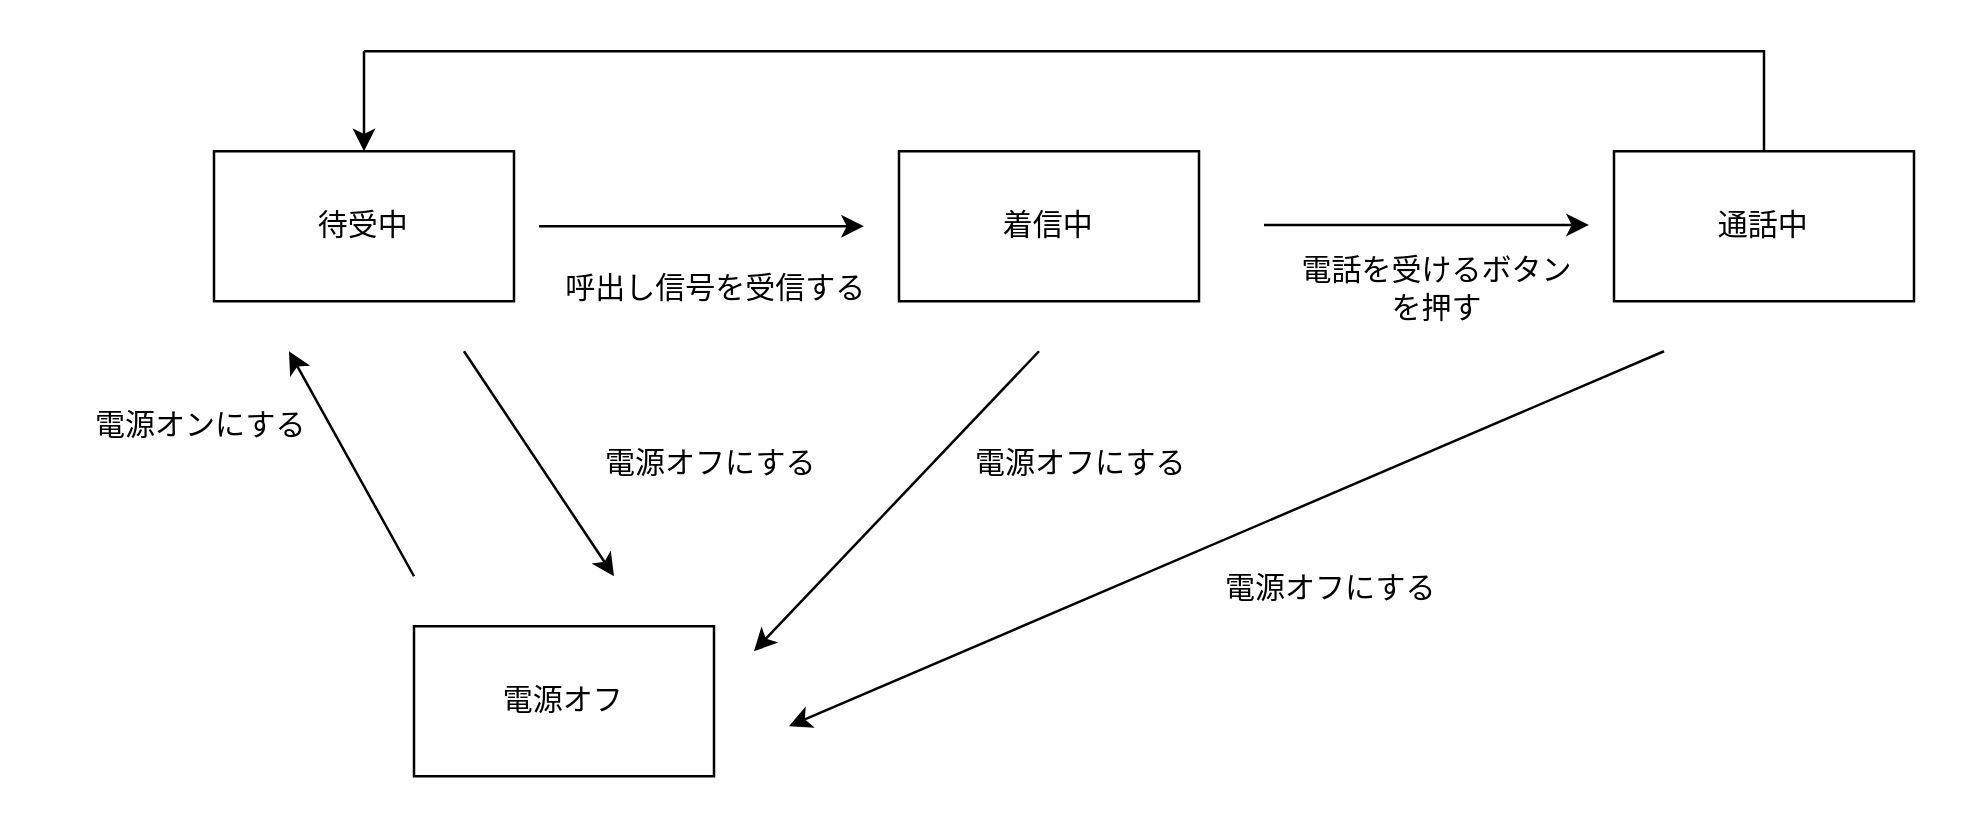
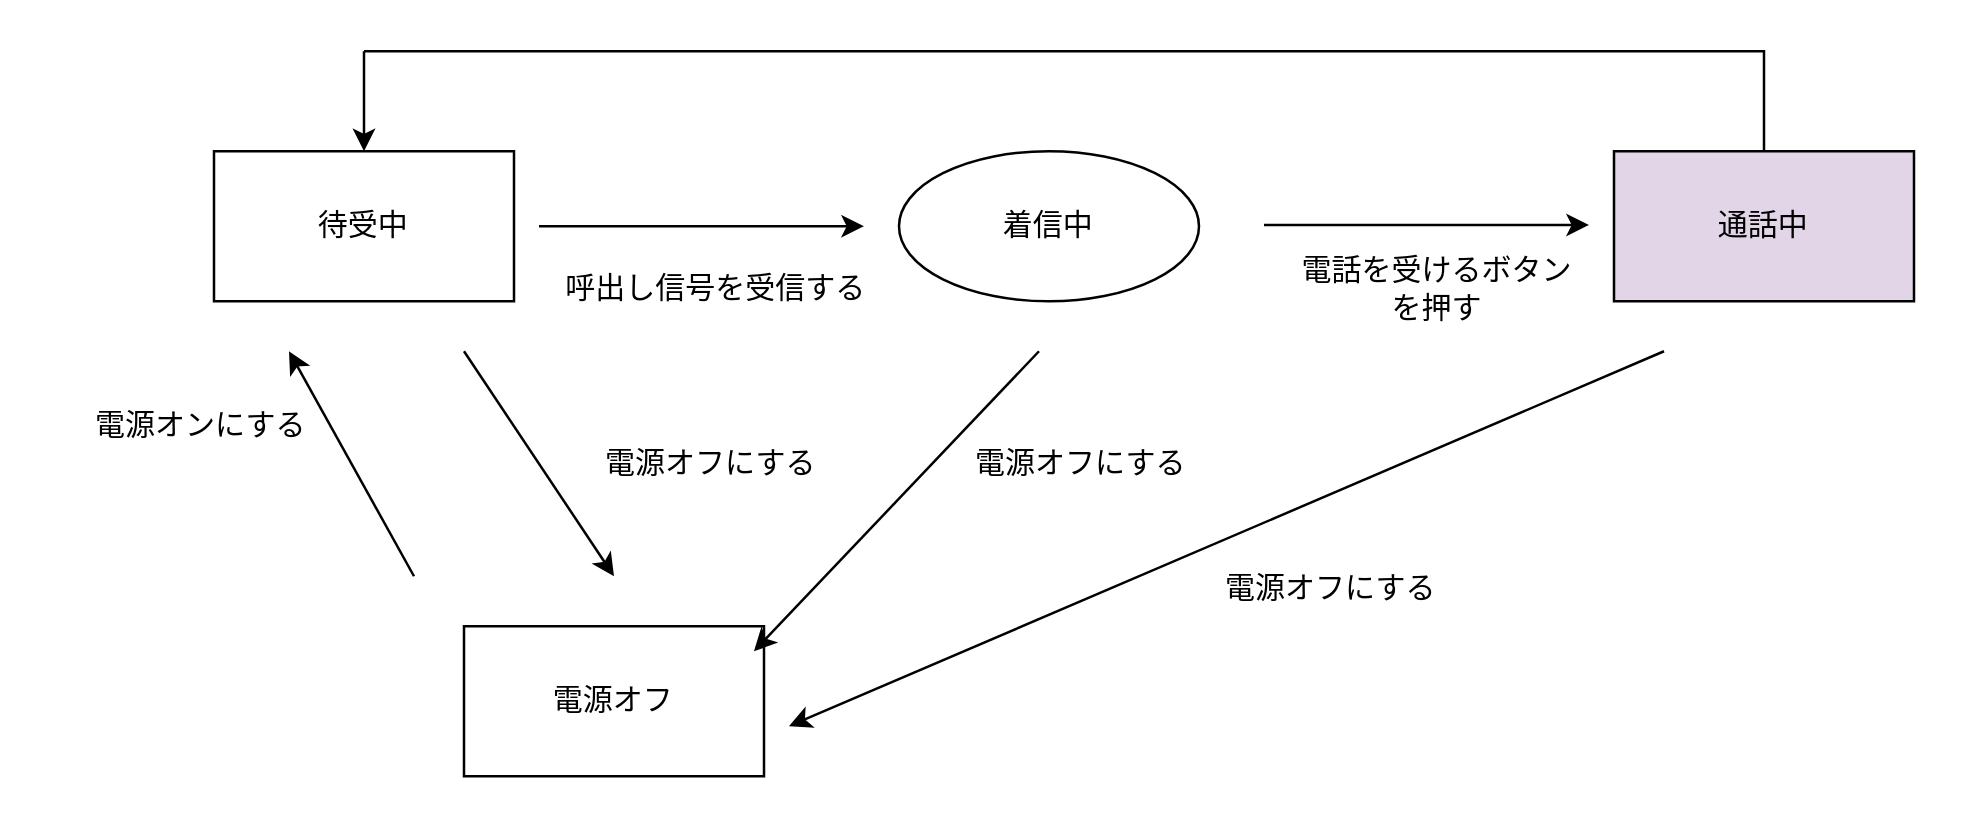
node "着信中": shape rectangle -> ellipse
node "通話中": fillcolor #ffffff -> #e1d5e7
node "電源オフ": moved (564, 701) -> (614, 701)
